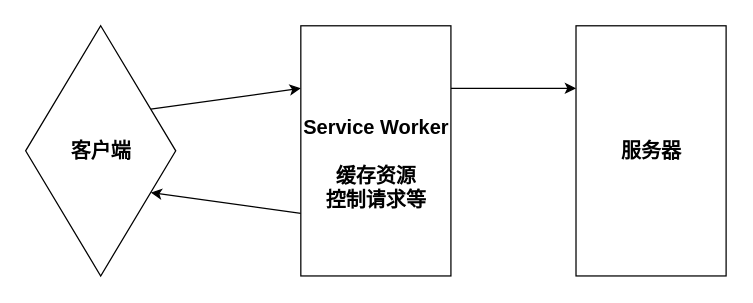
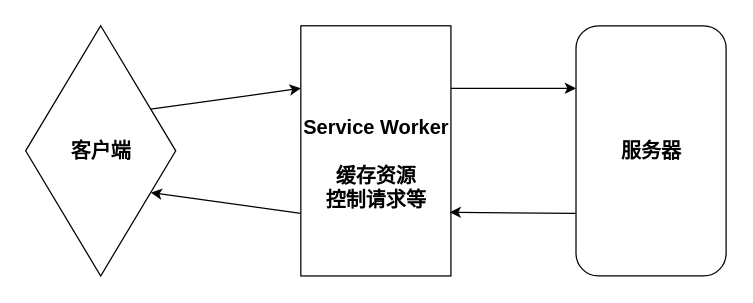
node "服务器": shape rectangle -> rounded rectangle
edge "服务器" -> "Service Worker 缓存资源 控制请求等": added
